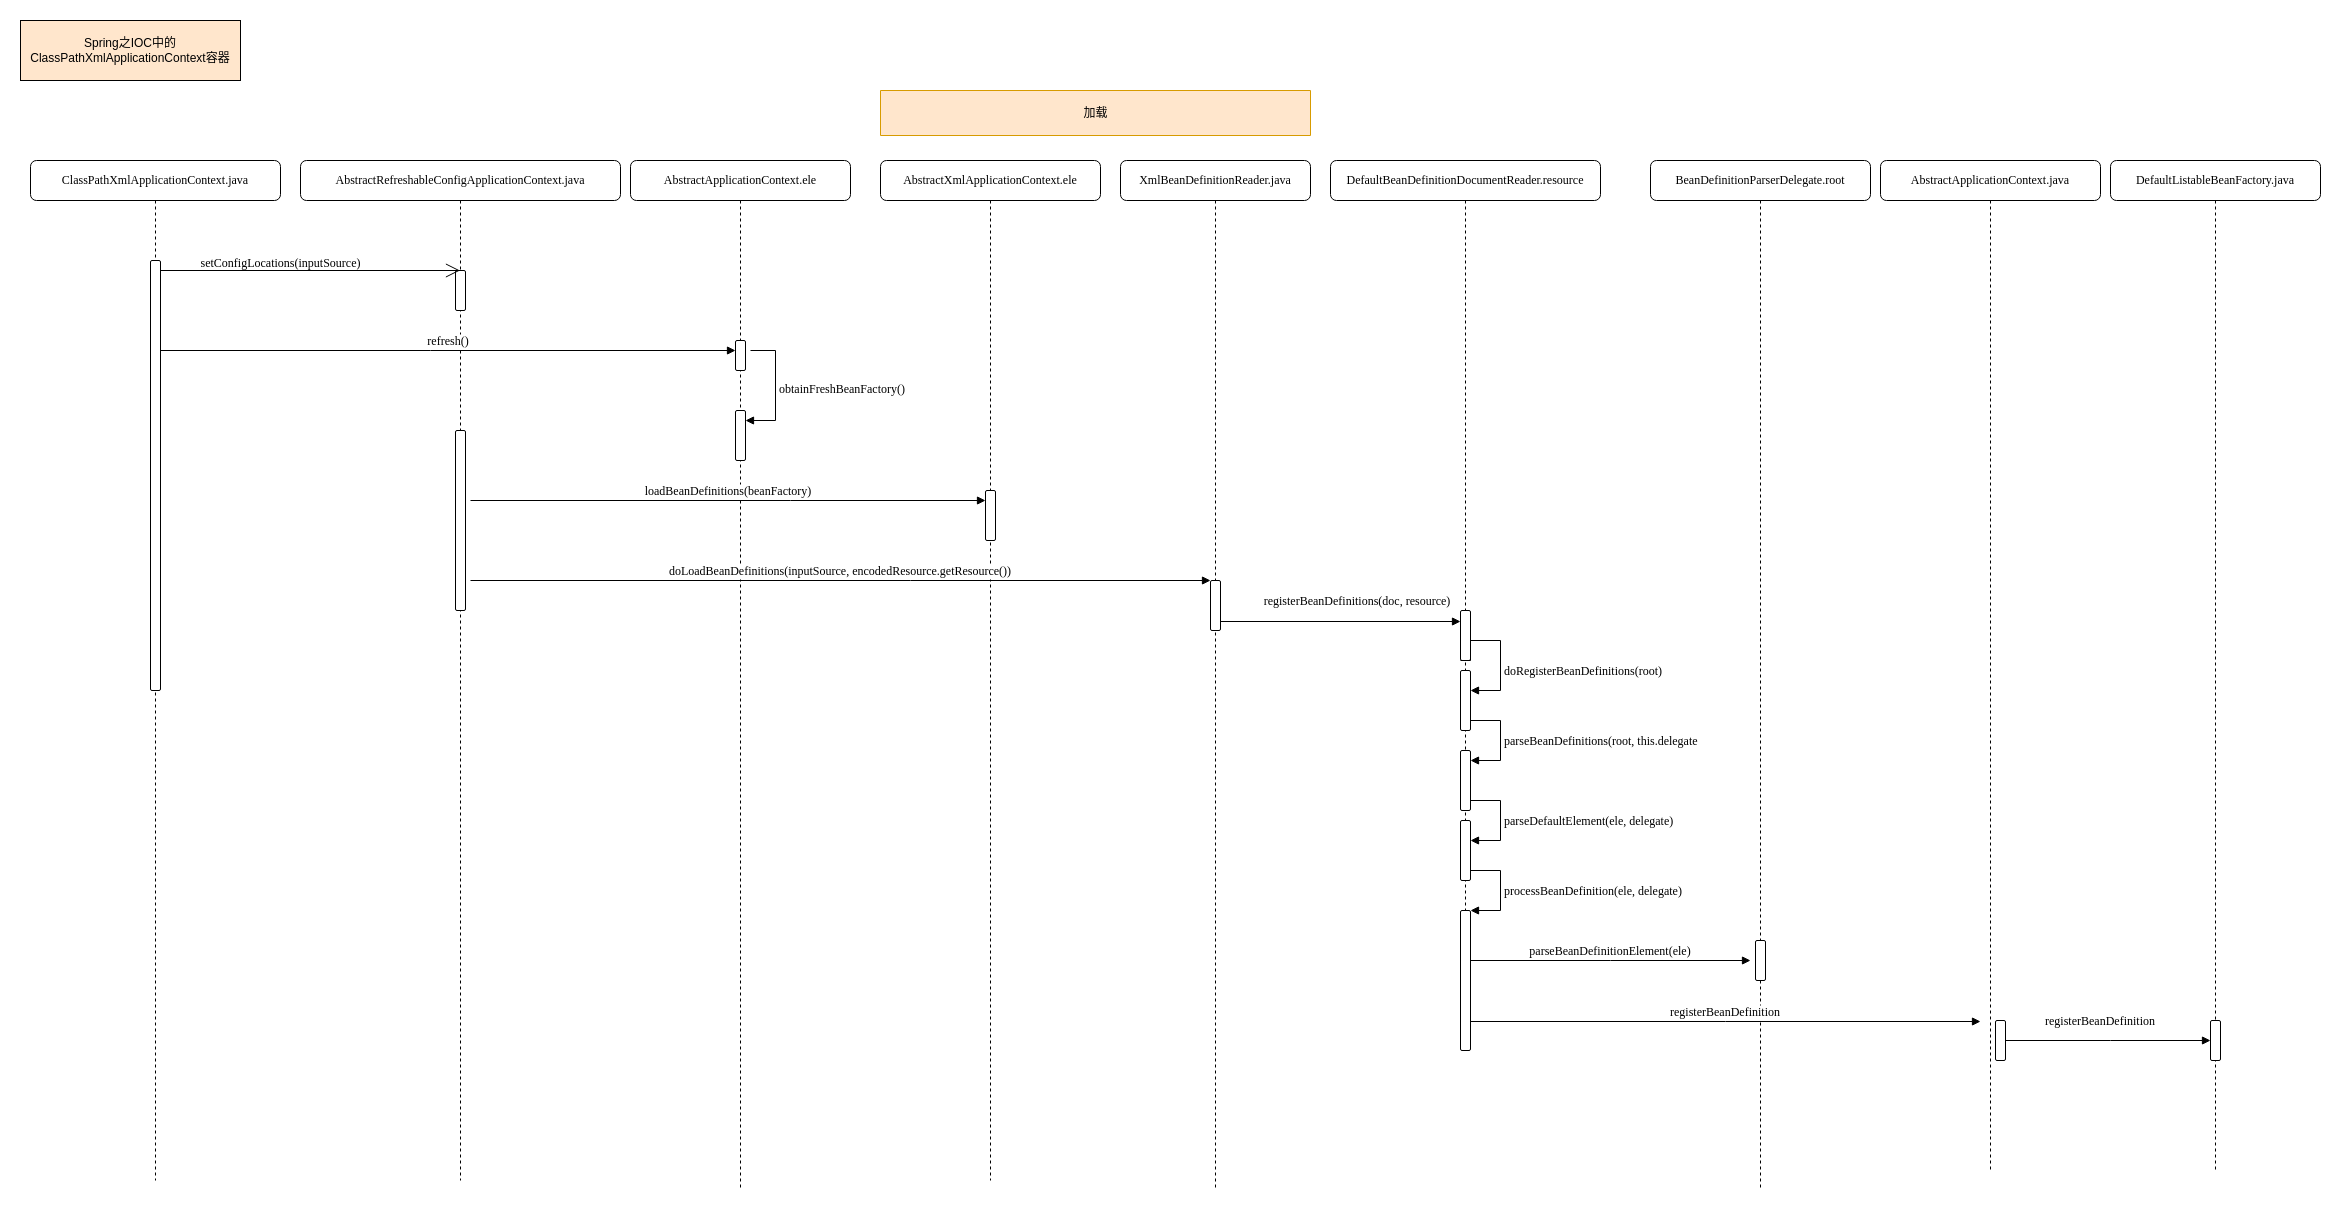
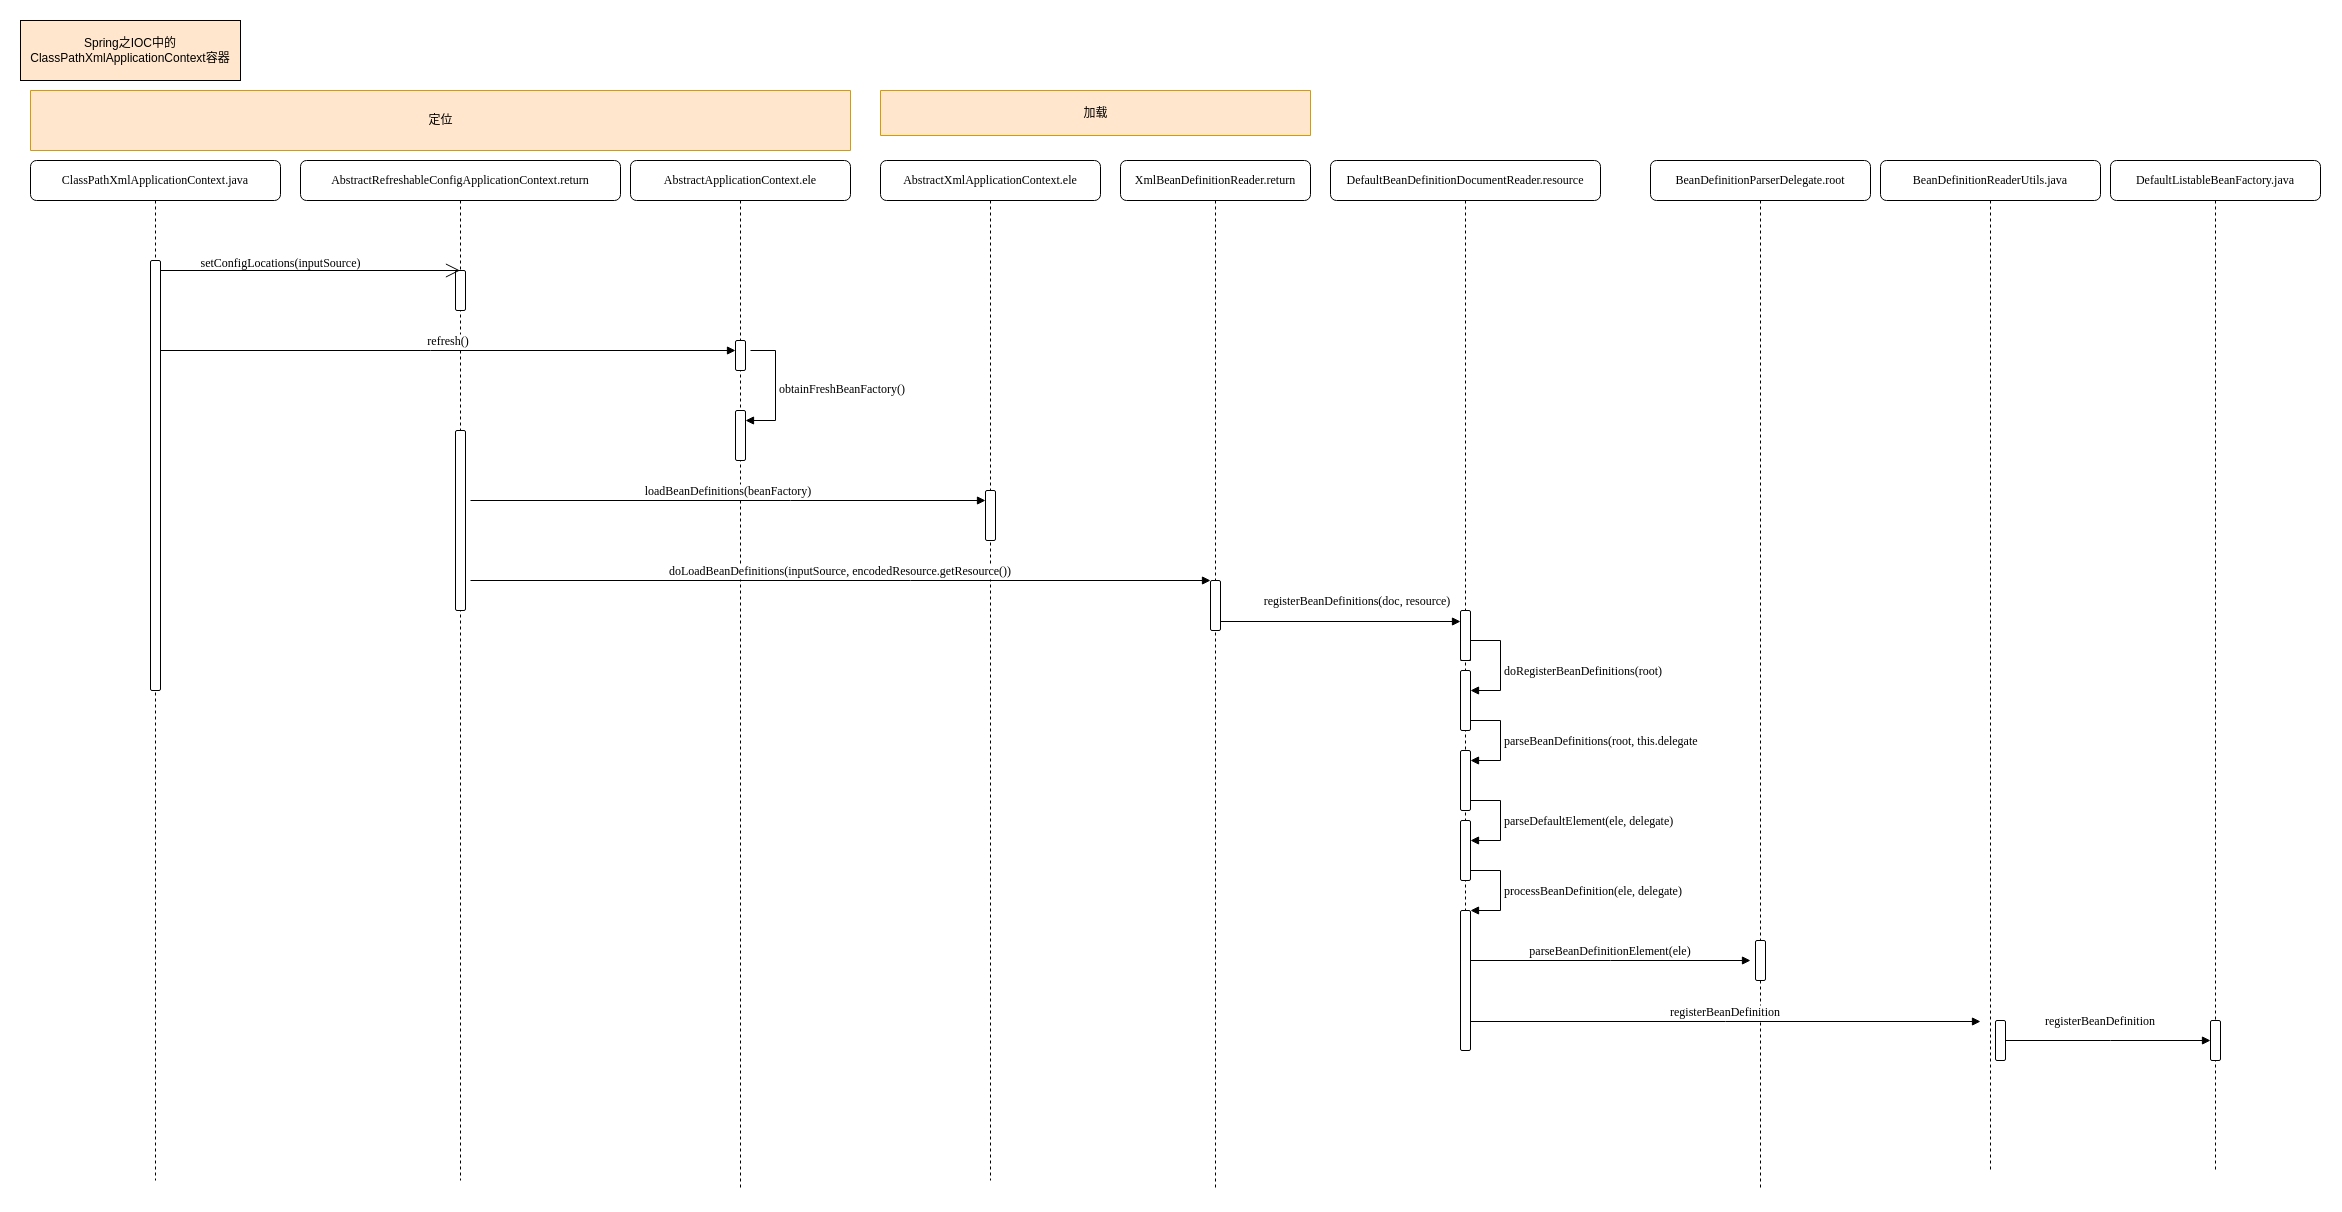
node "定位": added
node "AbstractRefreshableConfigApplicationContext.java": label "AbstractRefreshableConfigApplicationContext.java" -> "AbstractRefreshableConfigApplicationContext.return"
node "XmlBeanDefinitionReader.java": label "XmlBeanDefinitionReader.java" -> "XmlBeanDefinitionReader.return"
node "AbstractApplicationContext.java": label "AbstractApplicationContext.java" -> "BeanDefinitionReaderUtils.java"
